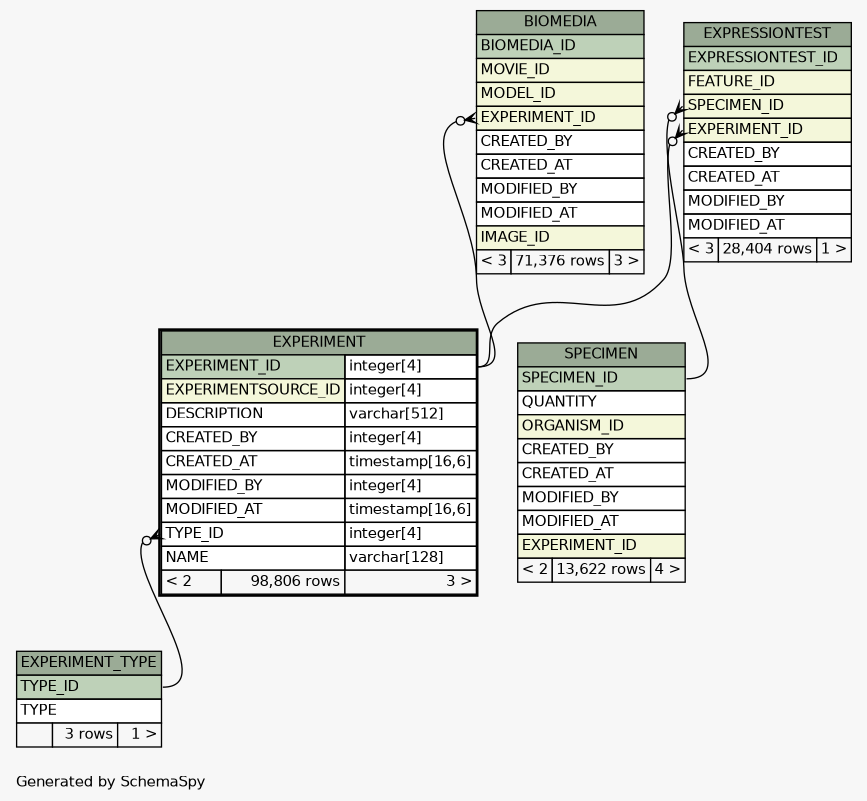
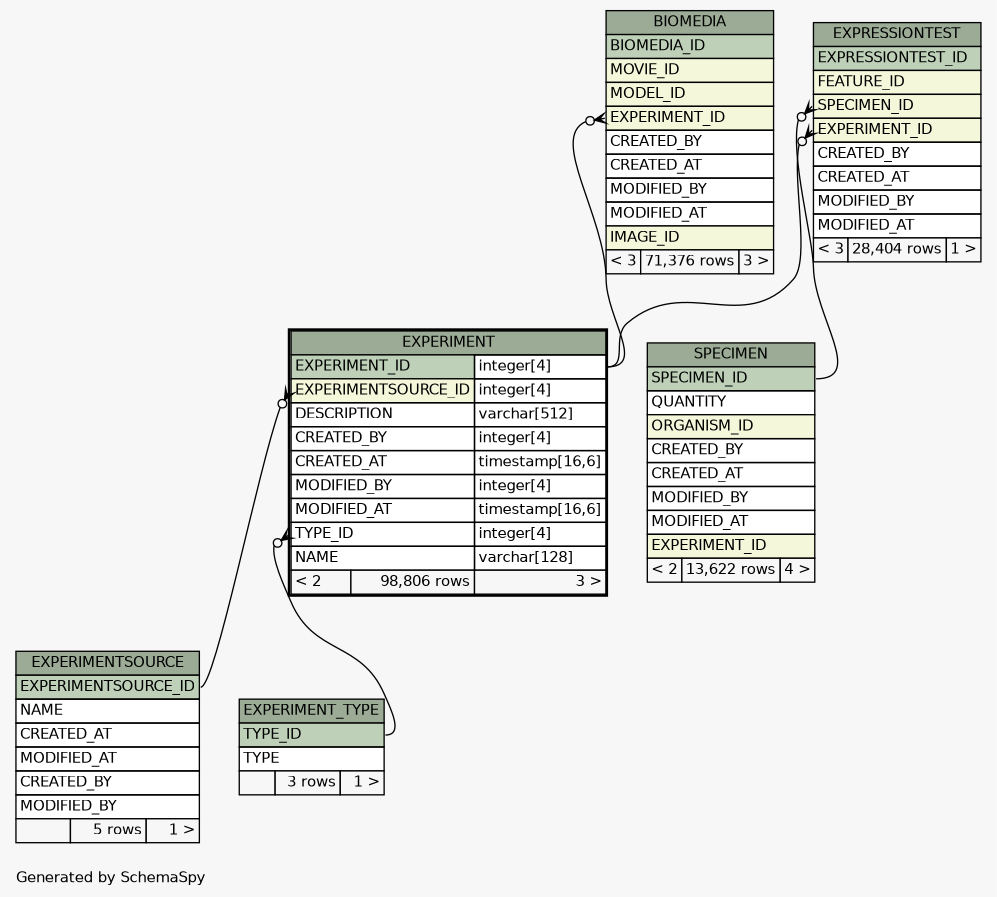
node "EXPERIMENTSOURCE": added
